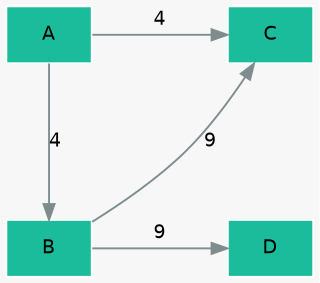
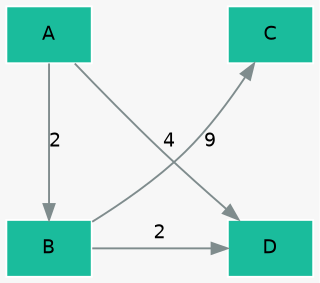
edge "A" -> "C": now "A" -> "D"
edge "A" -> "B": label "4" -> "2"
edge "B" -> "D": label "9" -> "2"
